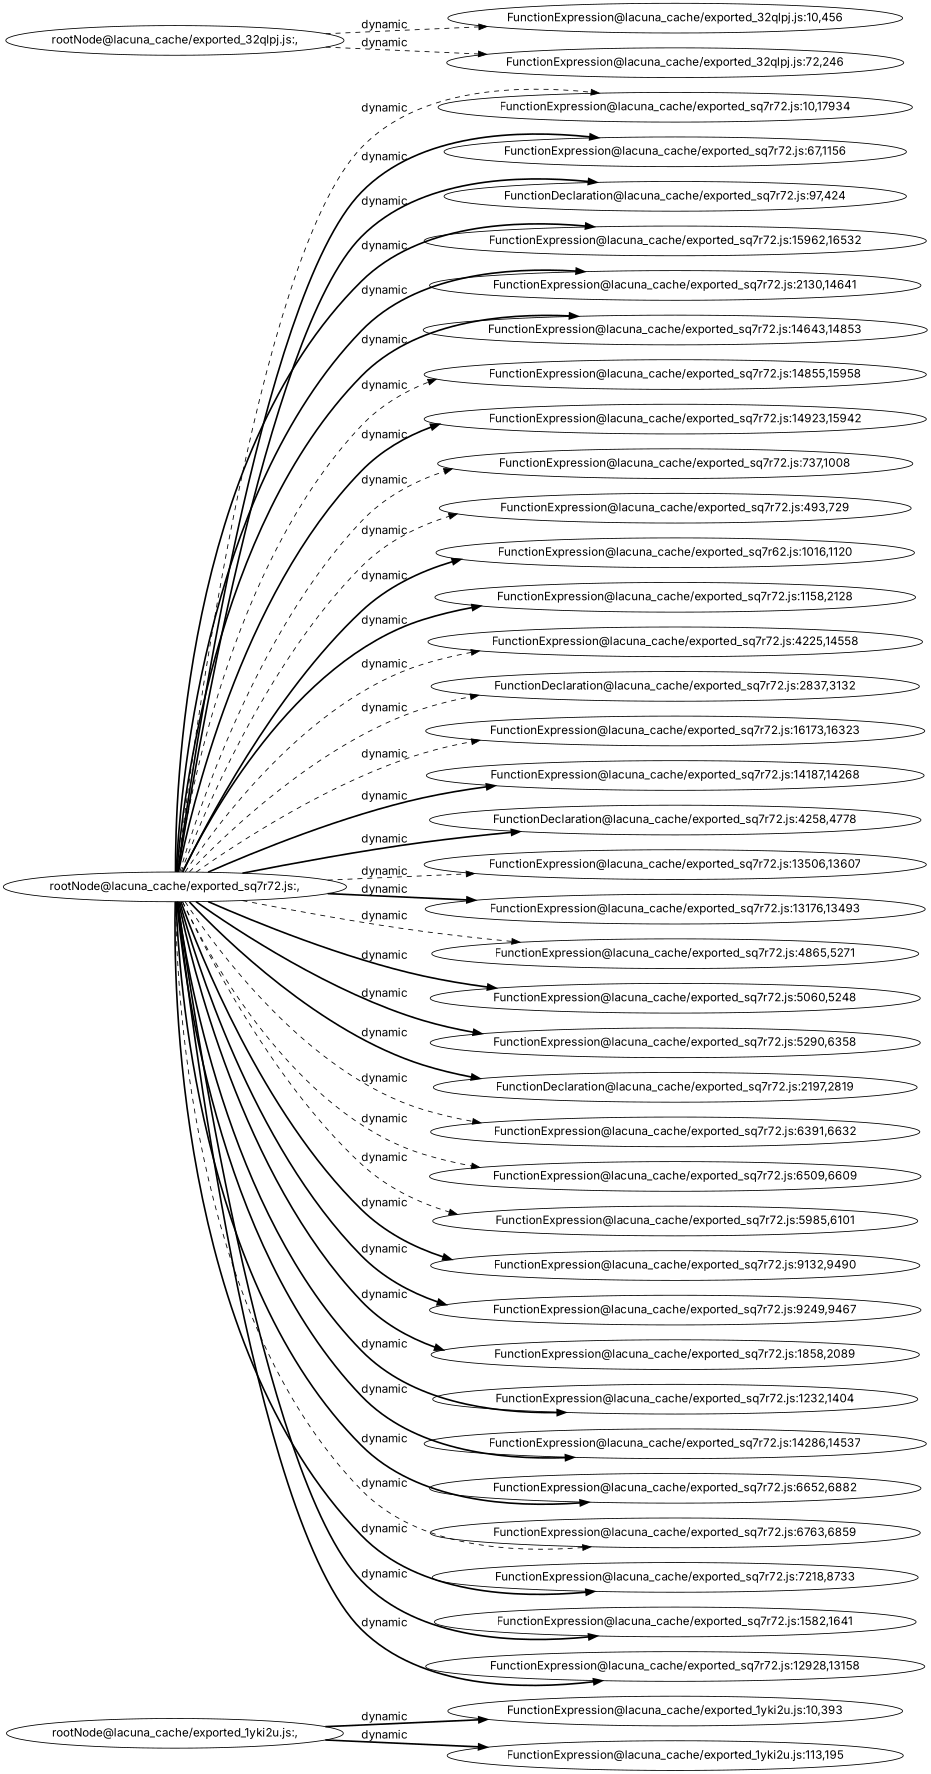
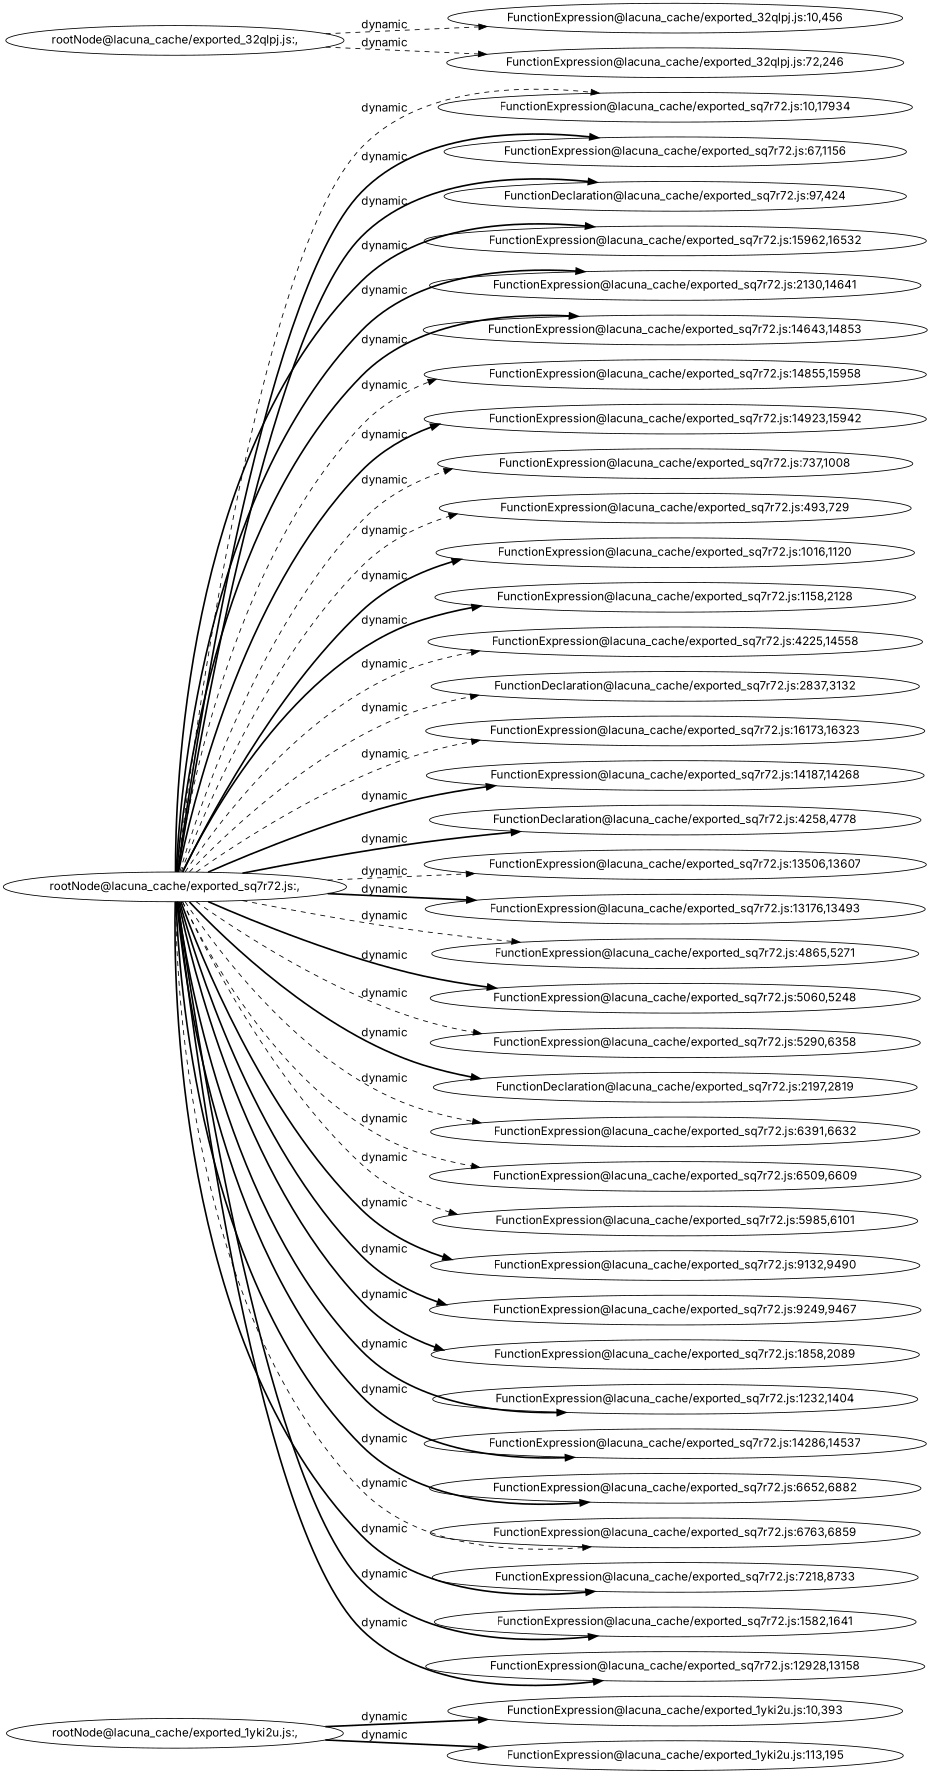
node "FunctionExpression@lacuna_cache/exported_sq7r62.js:1016,1120": label "FunctionExpression@lacuna_cache/exported_sq7r62.js:1016,1120" -> "FunctionExpression@lacuna_cache/exported_sq7r72.js:1016,1120"
edge "rootNode@lacuna_cache/exported_sq7r72.js:," -> "FunctionExpression@lacuna_cache/exported_sq7r72.js:5290,6358": style bold -> dashed
